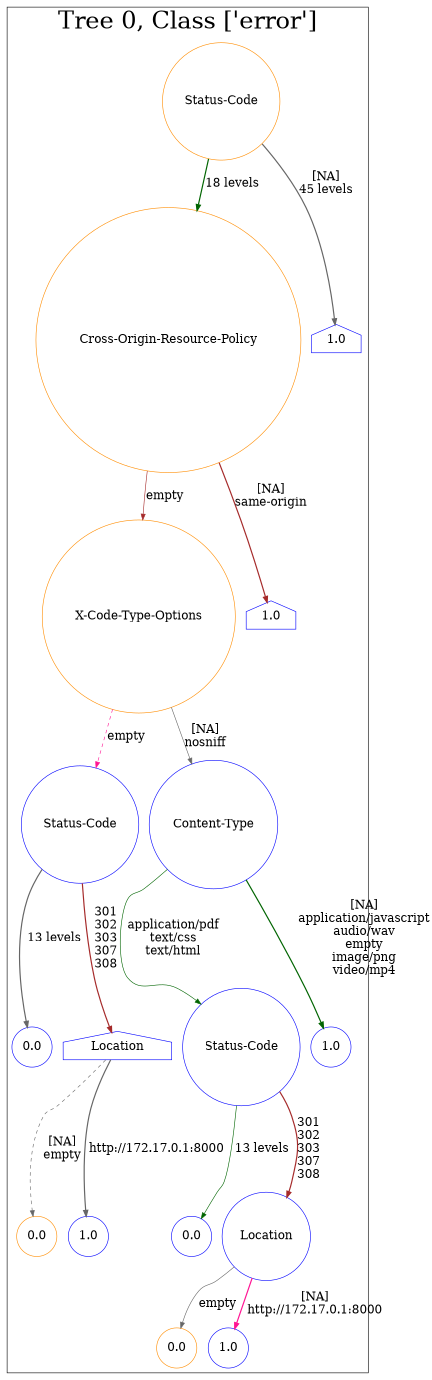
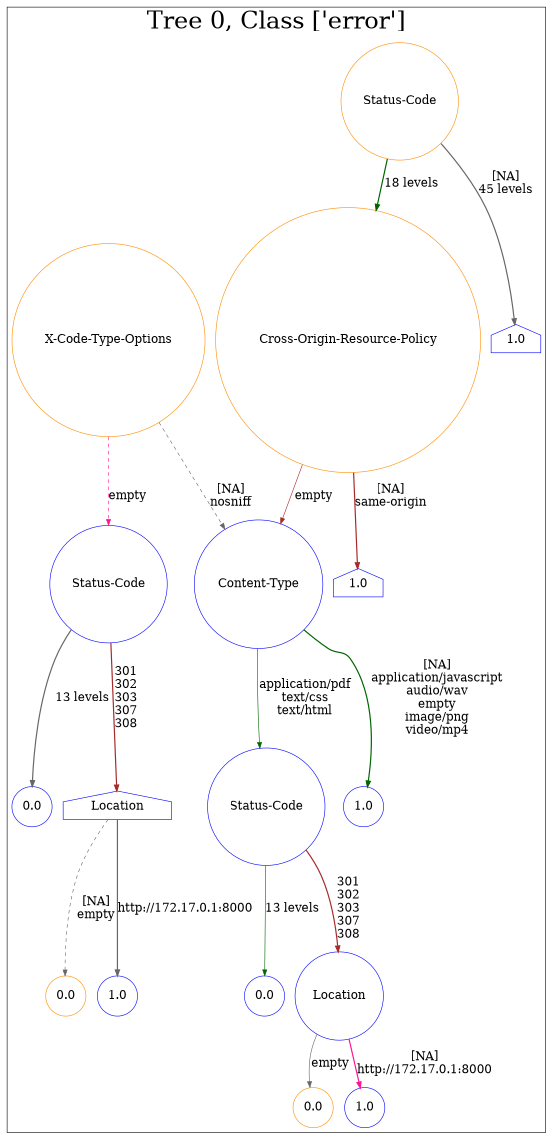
edge "Cross-Origin-Resource-Policy" -> "X-Code-Type-Options": now "Cross-Origin-Resource-Policy" -> "Content-Type"
edge "X-Code-Type-Options" -> "Content-Type": style solid -> dashed
